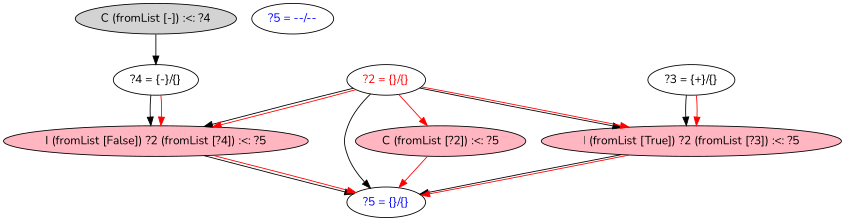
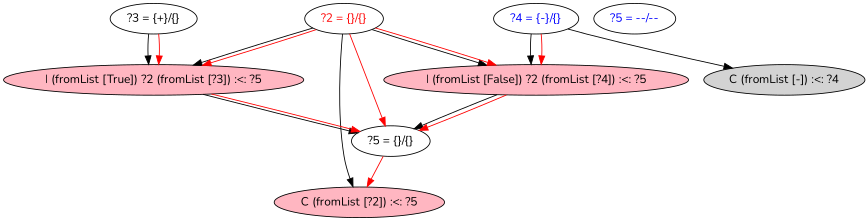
edge "C (fromList [-]) :<: ?4" -> "?4 = {-}/{}": reversed
node "?4 = {-}/{}": fontcolor black -> blue
edge "?2 = {}/{}" -> "C (fromList [?2]) :<: ?5": color red -> black
edge "?2 = {}/{}" -> "?5 = {}/{}": color black -> red
edge "C (fromList [?2]) :<: ?5" -> "?5 = {}/{}": reversed
node "?5 = {}/{}": fontcolor blue -> black
